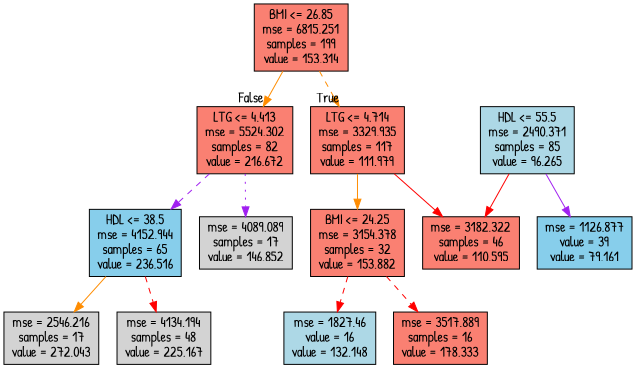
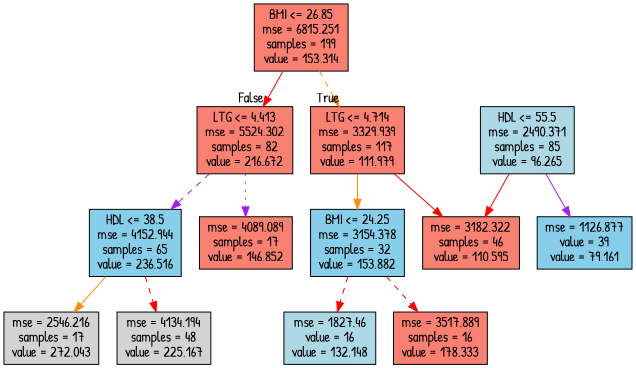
edge "BMI <= 26.85 mse = 6815.251 samples = 199 value = 153.314" -> "LTG <= 4.413 mse = 5524.302 samples = 82 value = 216.672": color darkorange -> red
node "LTG <= 4.714 mse = 3329.935 samples = 117 value = 111.979": label "LTG <= 4.714 mse = 3329.935 samples = 117 value = 111.979" -> "LTG <= 4.714 mse = 3329.939 samples = 117 value = 111.979"
node "mse = 4089.089 samples = 17 value = 146.852": fillcolor lightgrey -> salmon
node "BMI <= 24.25 mse = 3154.378 samples = 32 value = 153.882": fillcolor salmon -> skyblue
